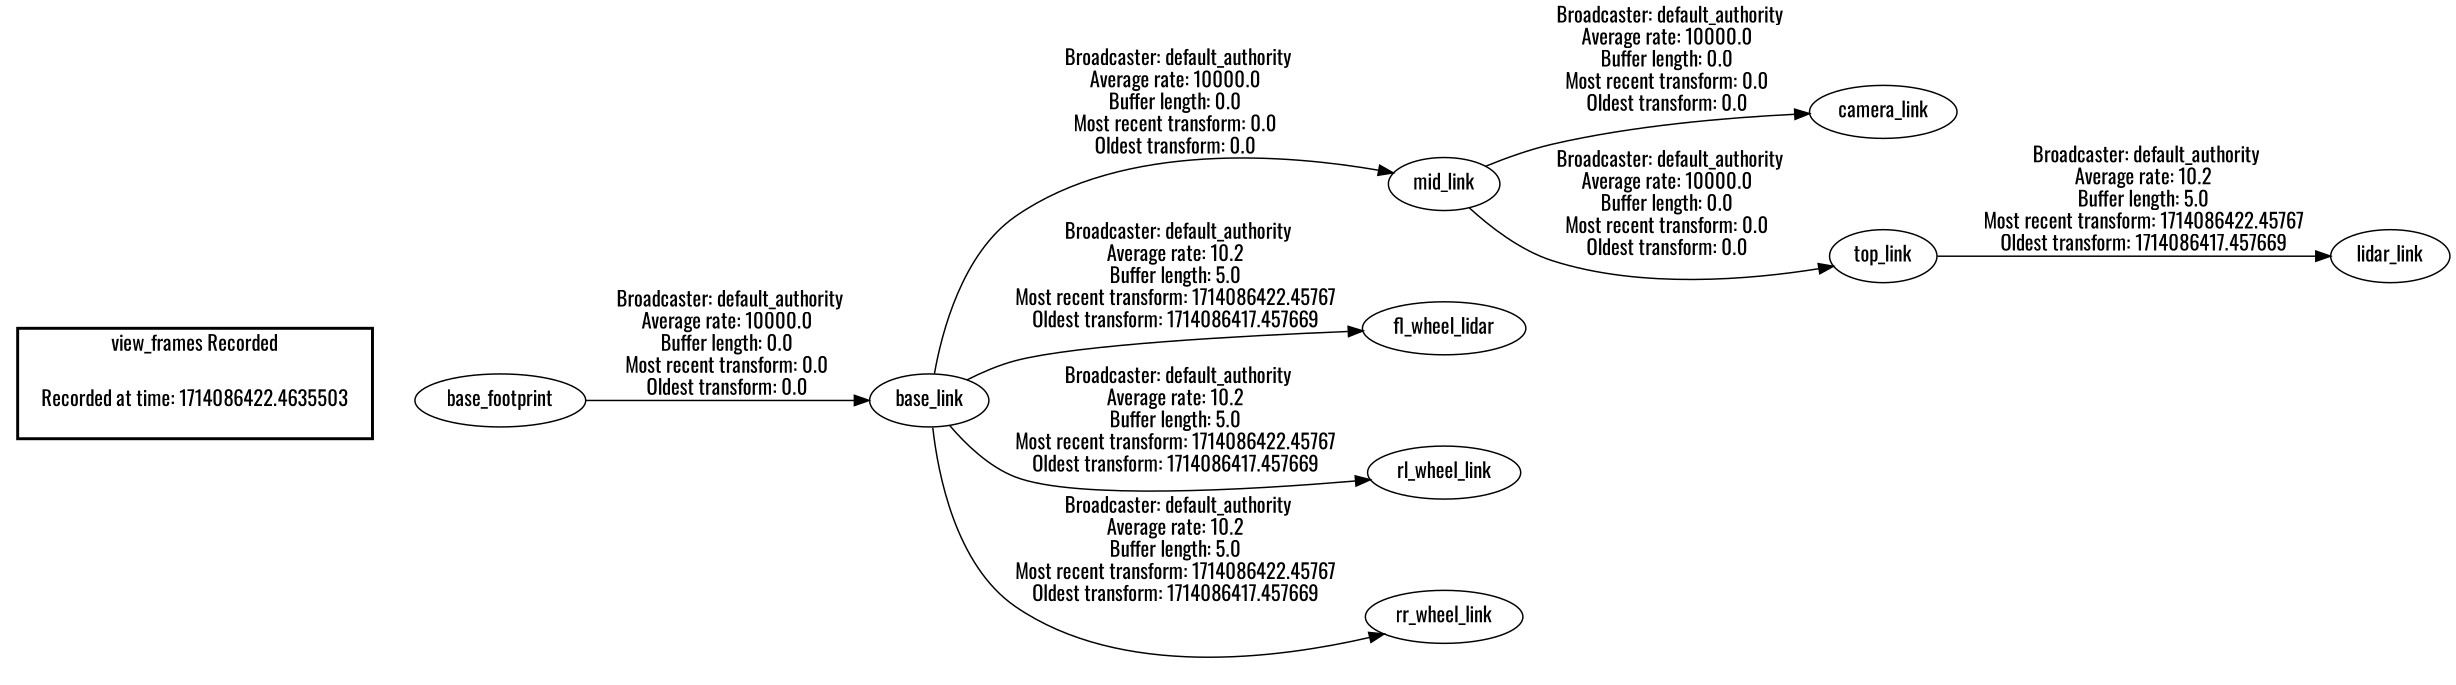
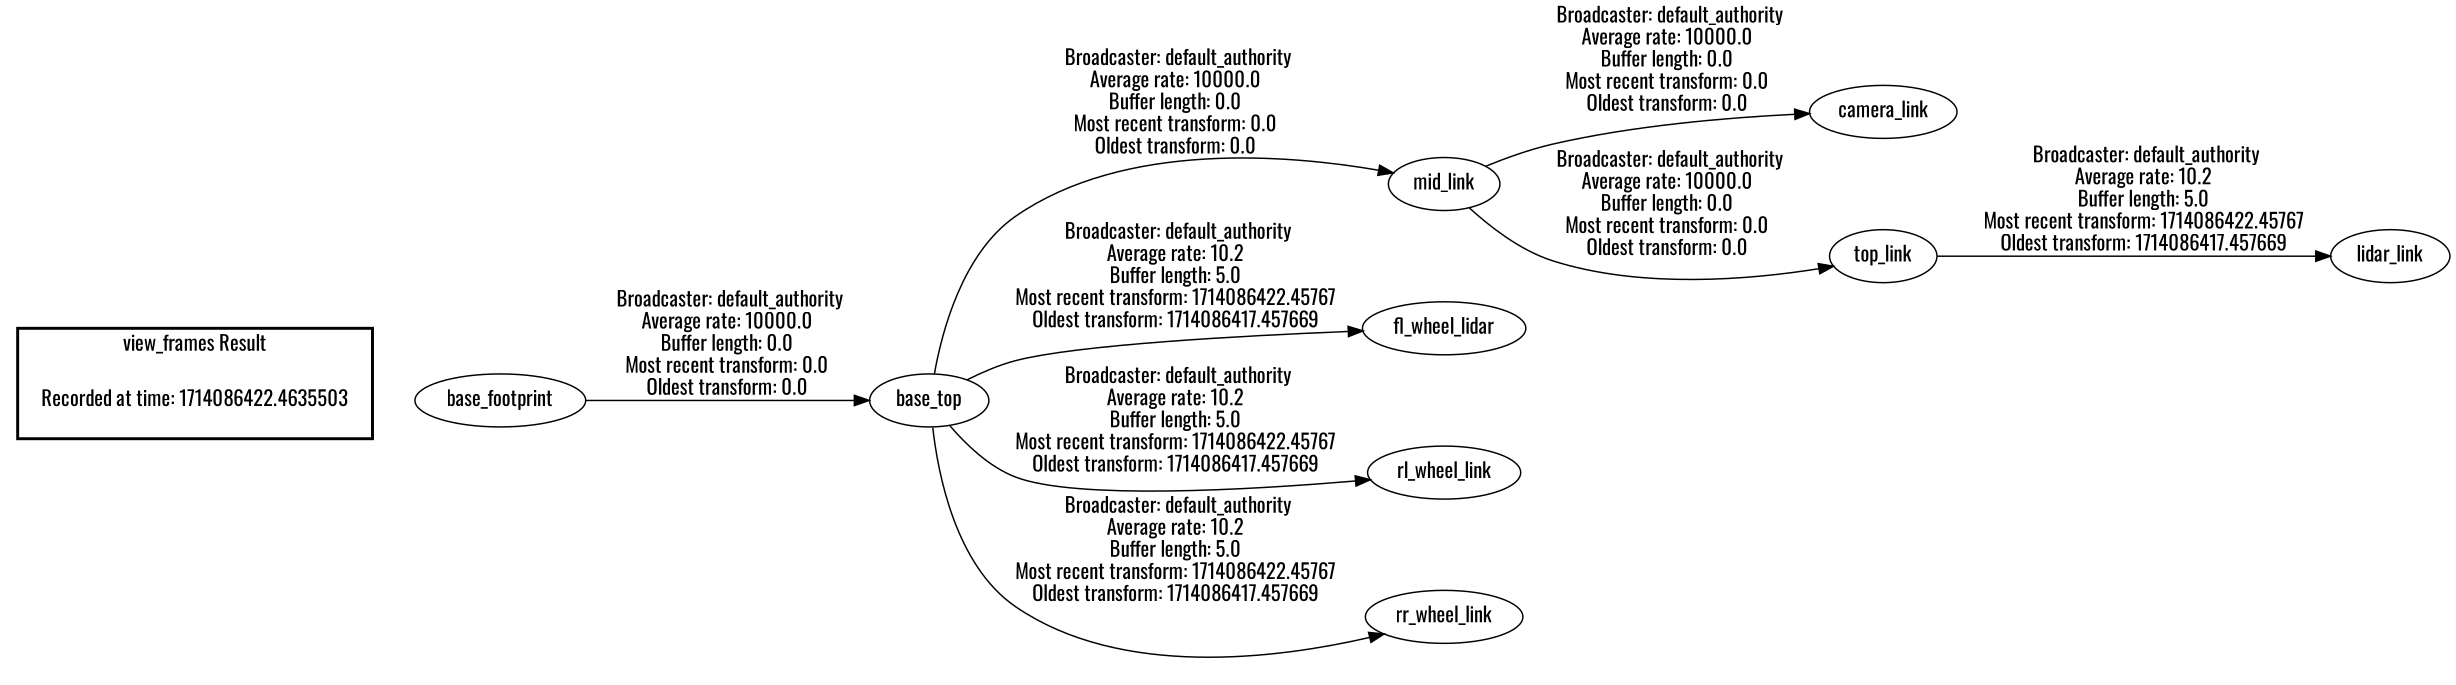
cluster "view_frames Recorded": label "view_frames Recorded" -> "view_frames Result"
node "base_link": label "base_link" -> "base_top"
